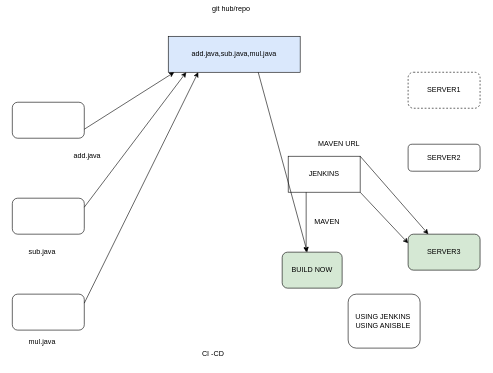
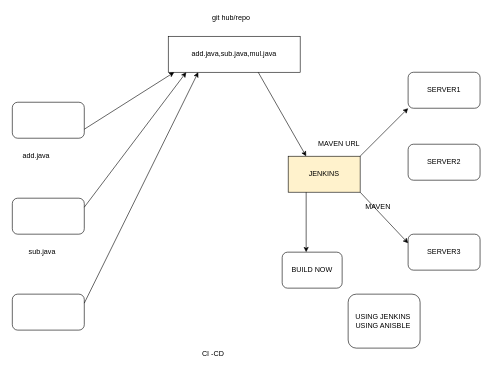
node "git hub/repo": moved (231, 9) -> (231, 18)
node "add.java,sub.java,mul.java": fillcolor #dae8fc -> #ffffff
node "SERVER1": style dashed -> solid
node "add.java": moved (87, 156) -> (36, 156)
edge "add.java,sub.java,mul.java" -> "BUILD NOW": now "add.java,sub.java,mul.java" -> "JENKINS"
node "SERVER2": size 72x27 -> 72x36
node "JENKINS": fillcolor #ffffff -> #fff2cc
edge "JENKINS" -> "SERVER3": now "JENKINS" -> "SERVER1"
node "MAVEN": moved (327, 222) -> (378, 207)
node "SERVER3": fillcolor #d5e8d4 -> #ffffff
node "BUILD NOW": fillcolor #d5e8d4 -> #ffffff
node "mul.java": removed
